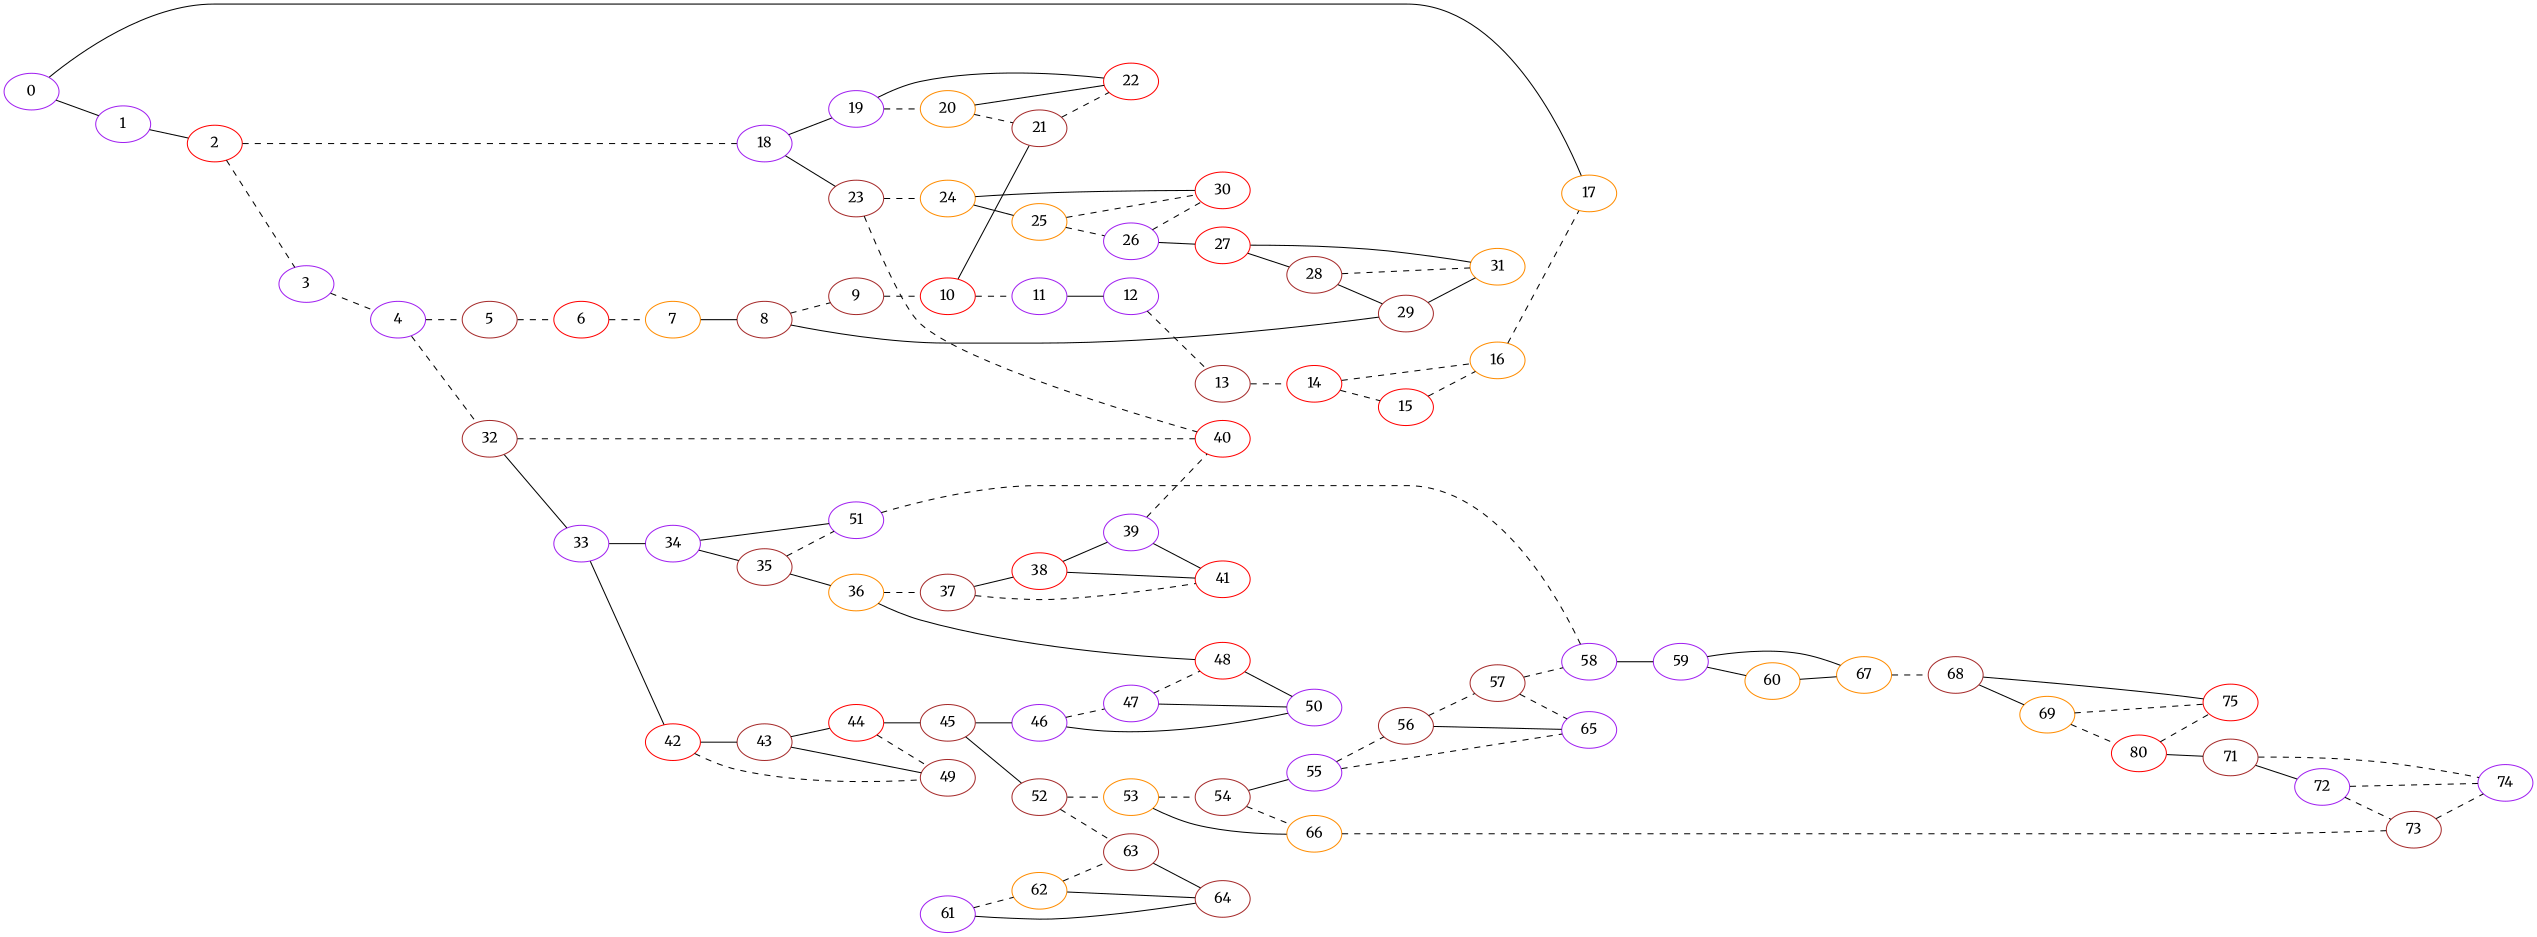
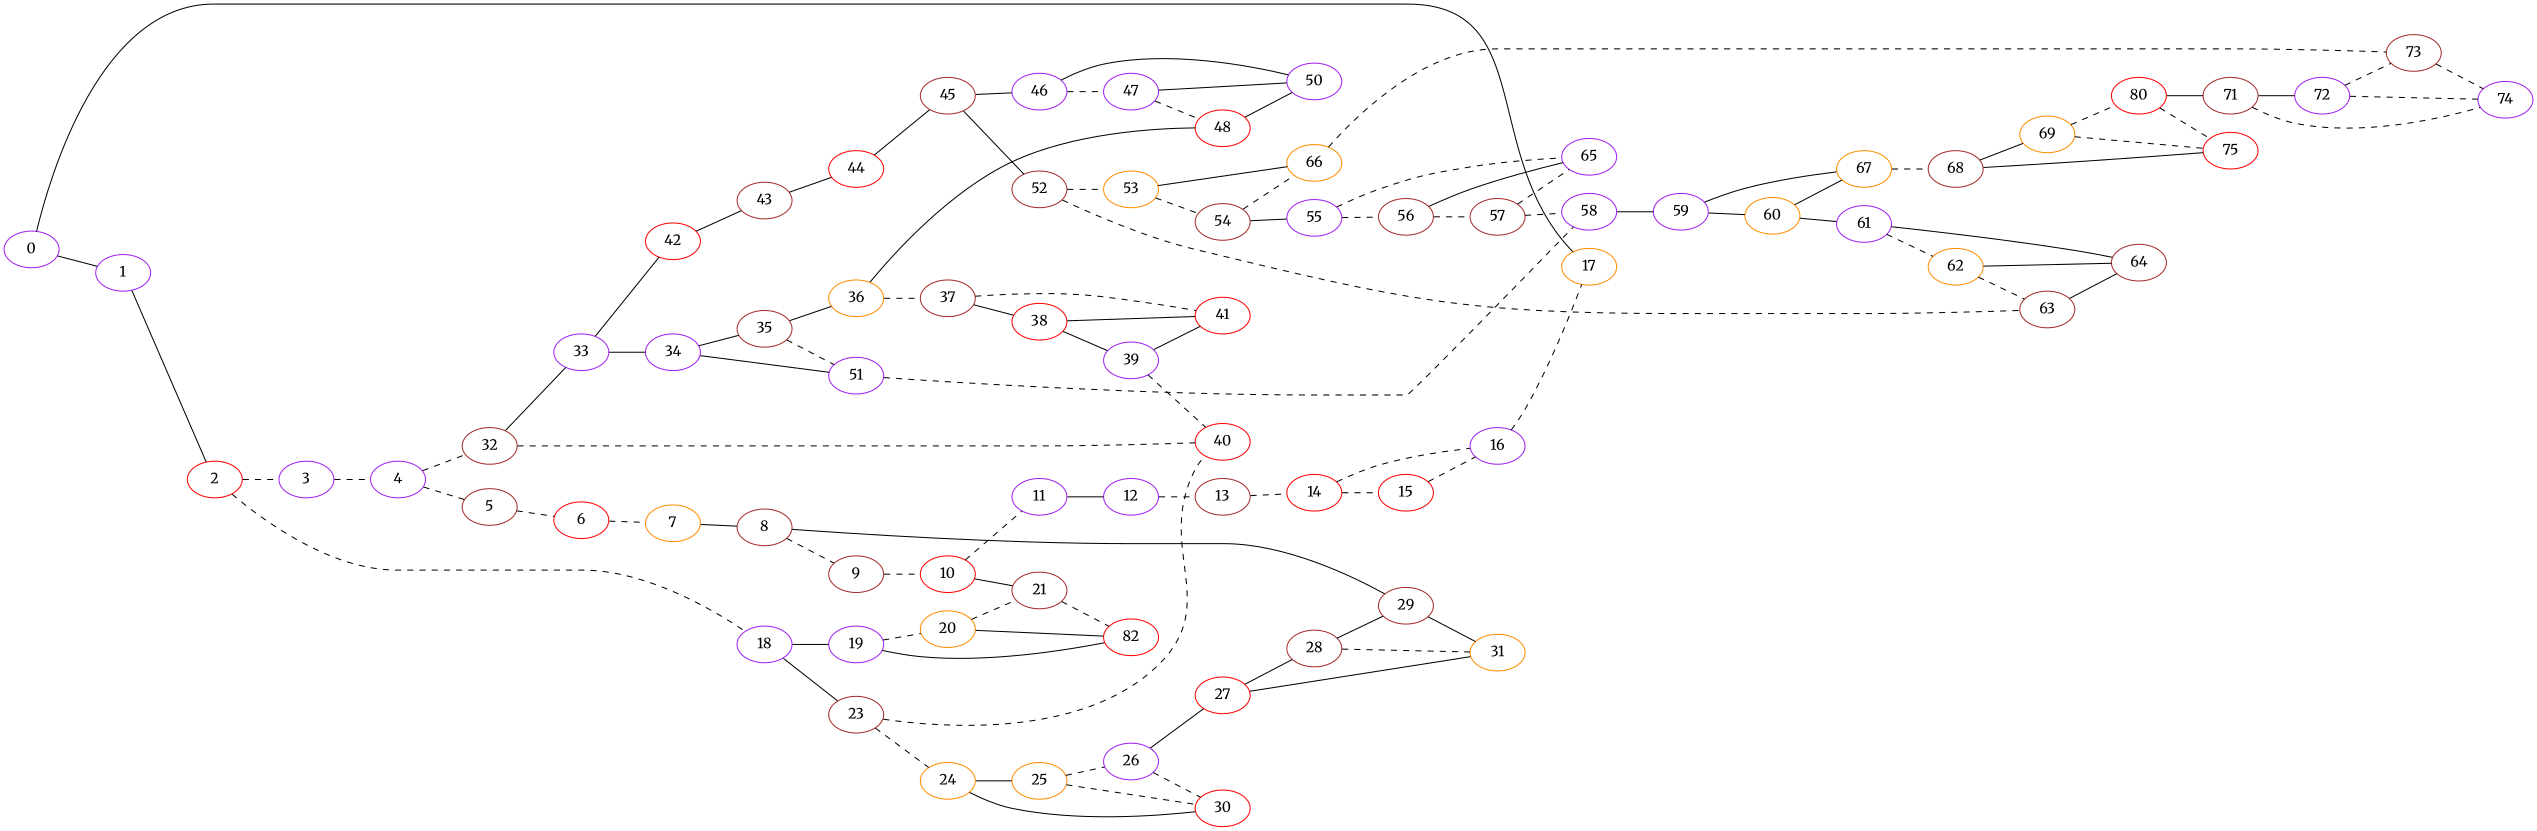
node "22": label "22" -> "82"
edge "60" -- "61": added
node "16": color darkorange -> purple
node "49": removed
